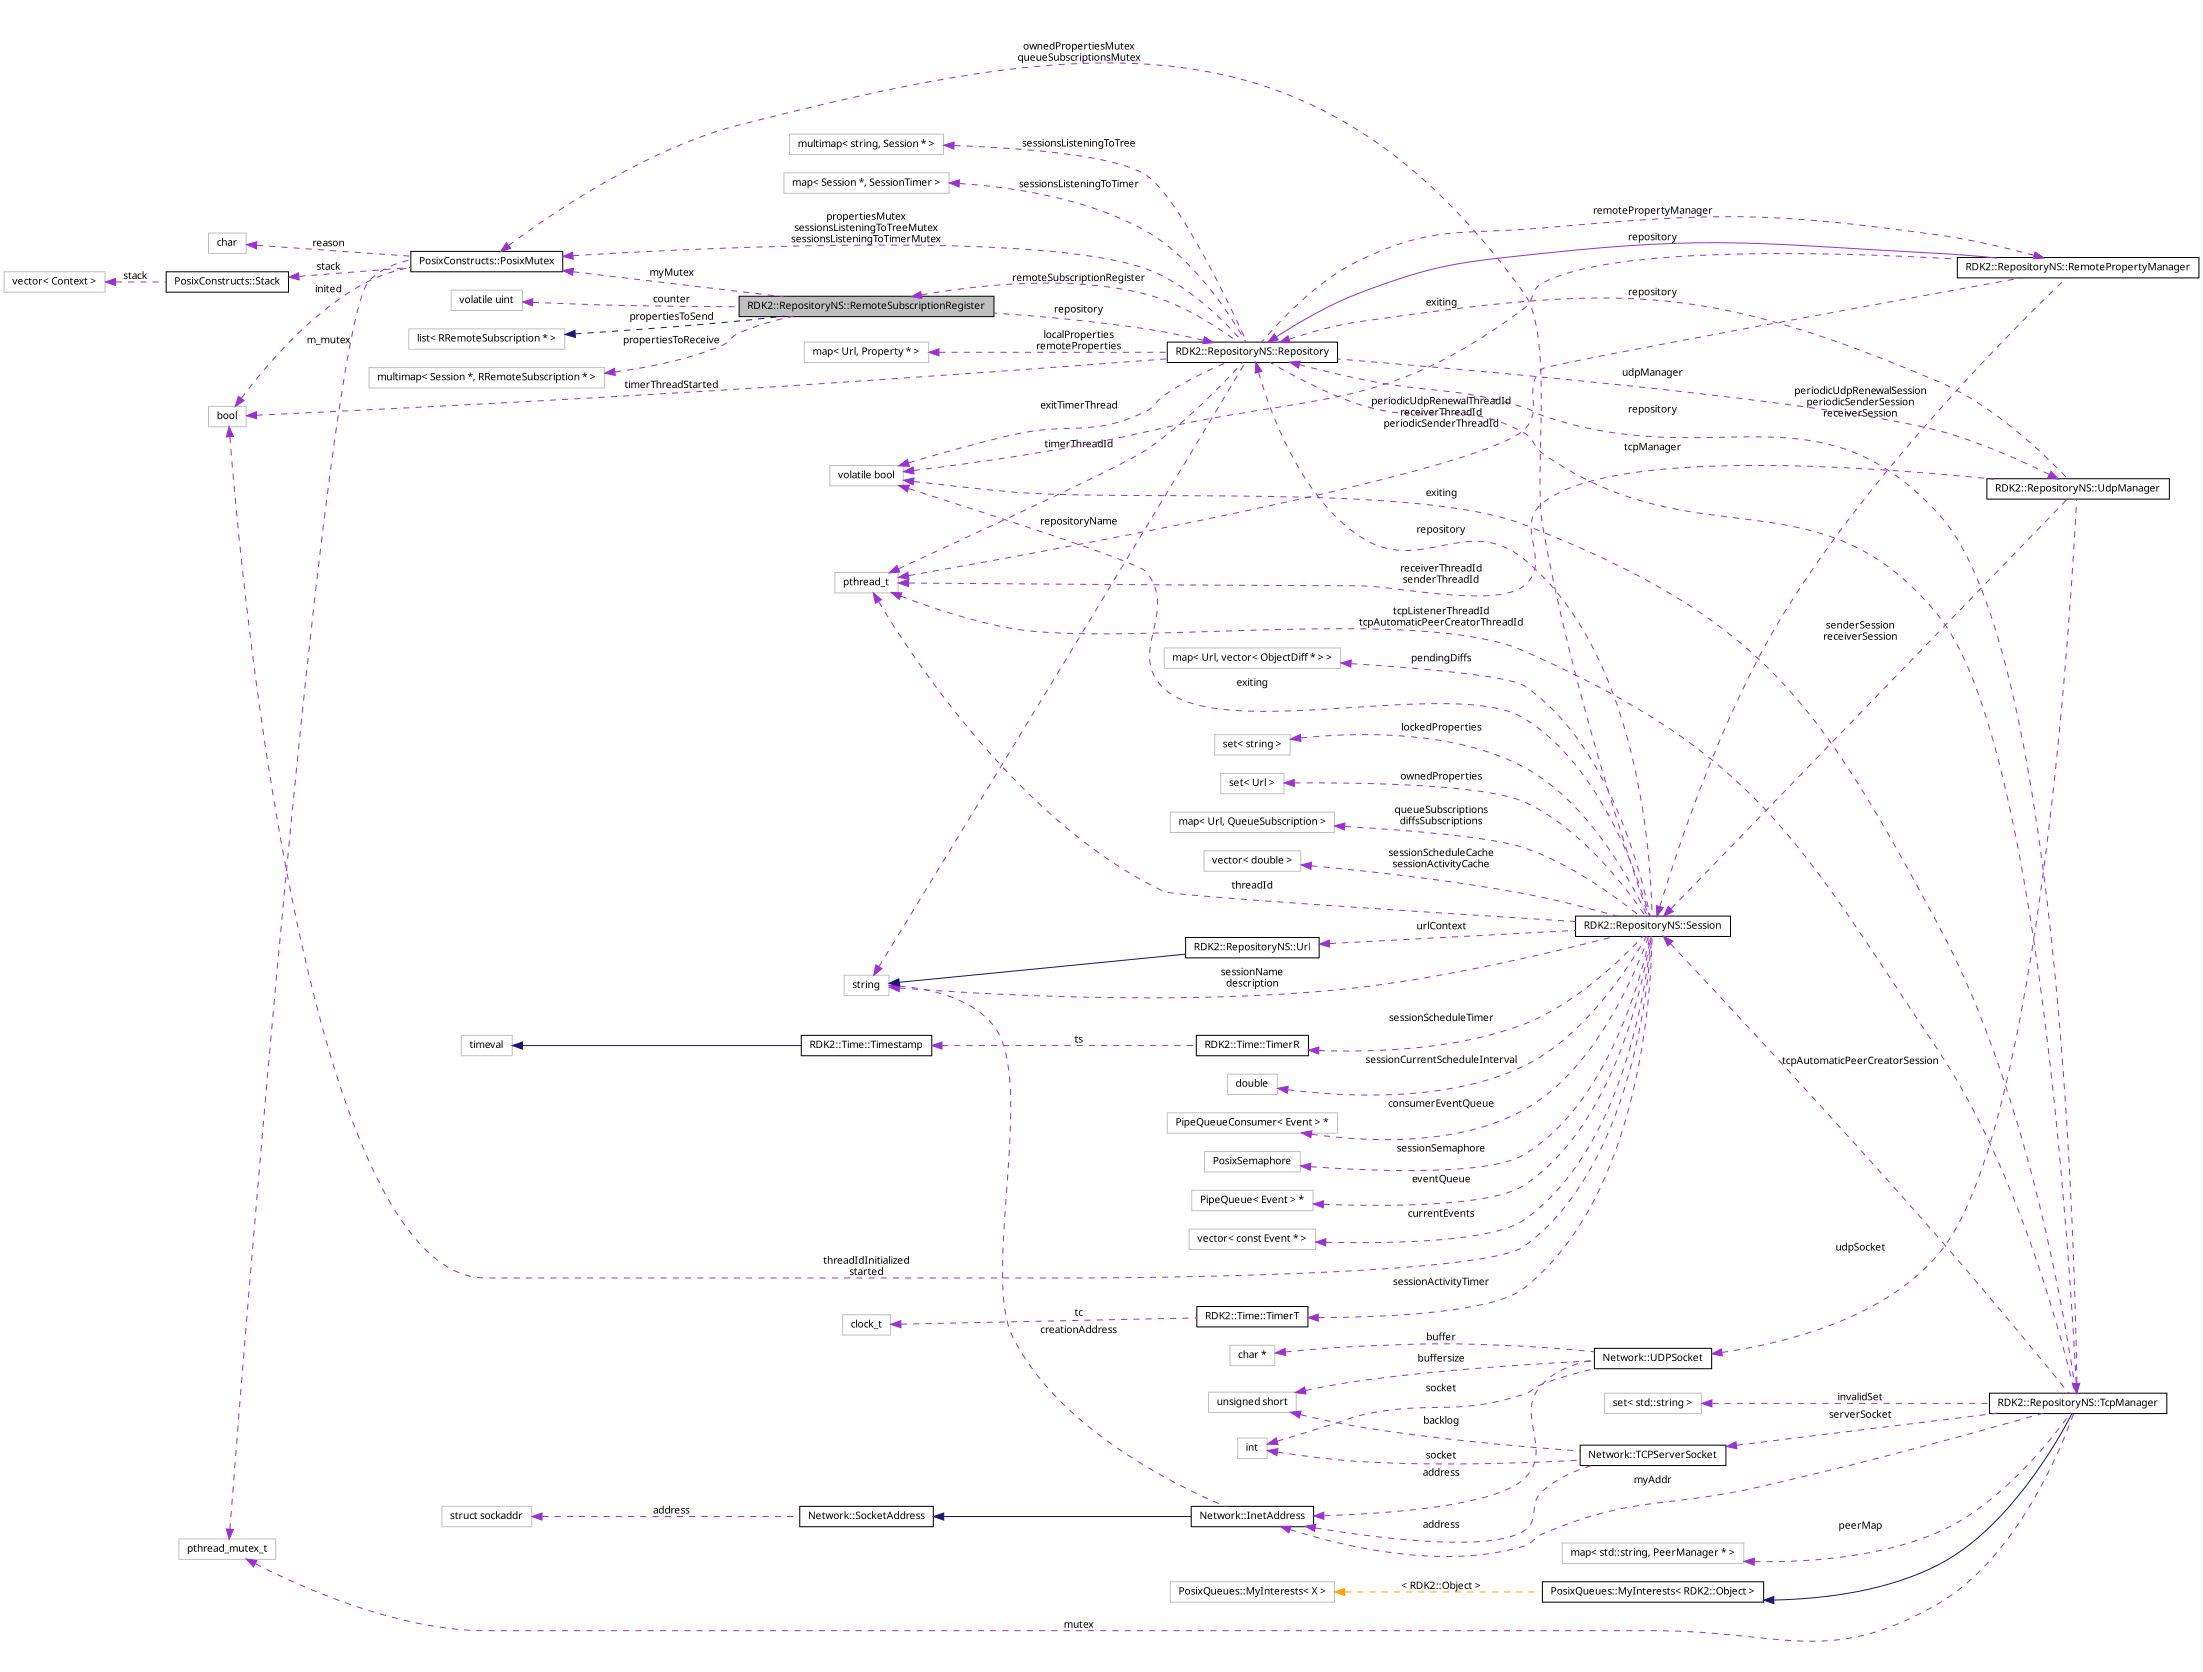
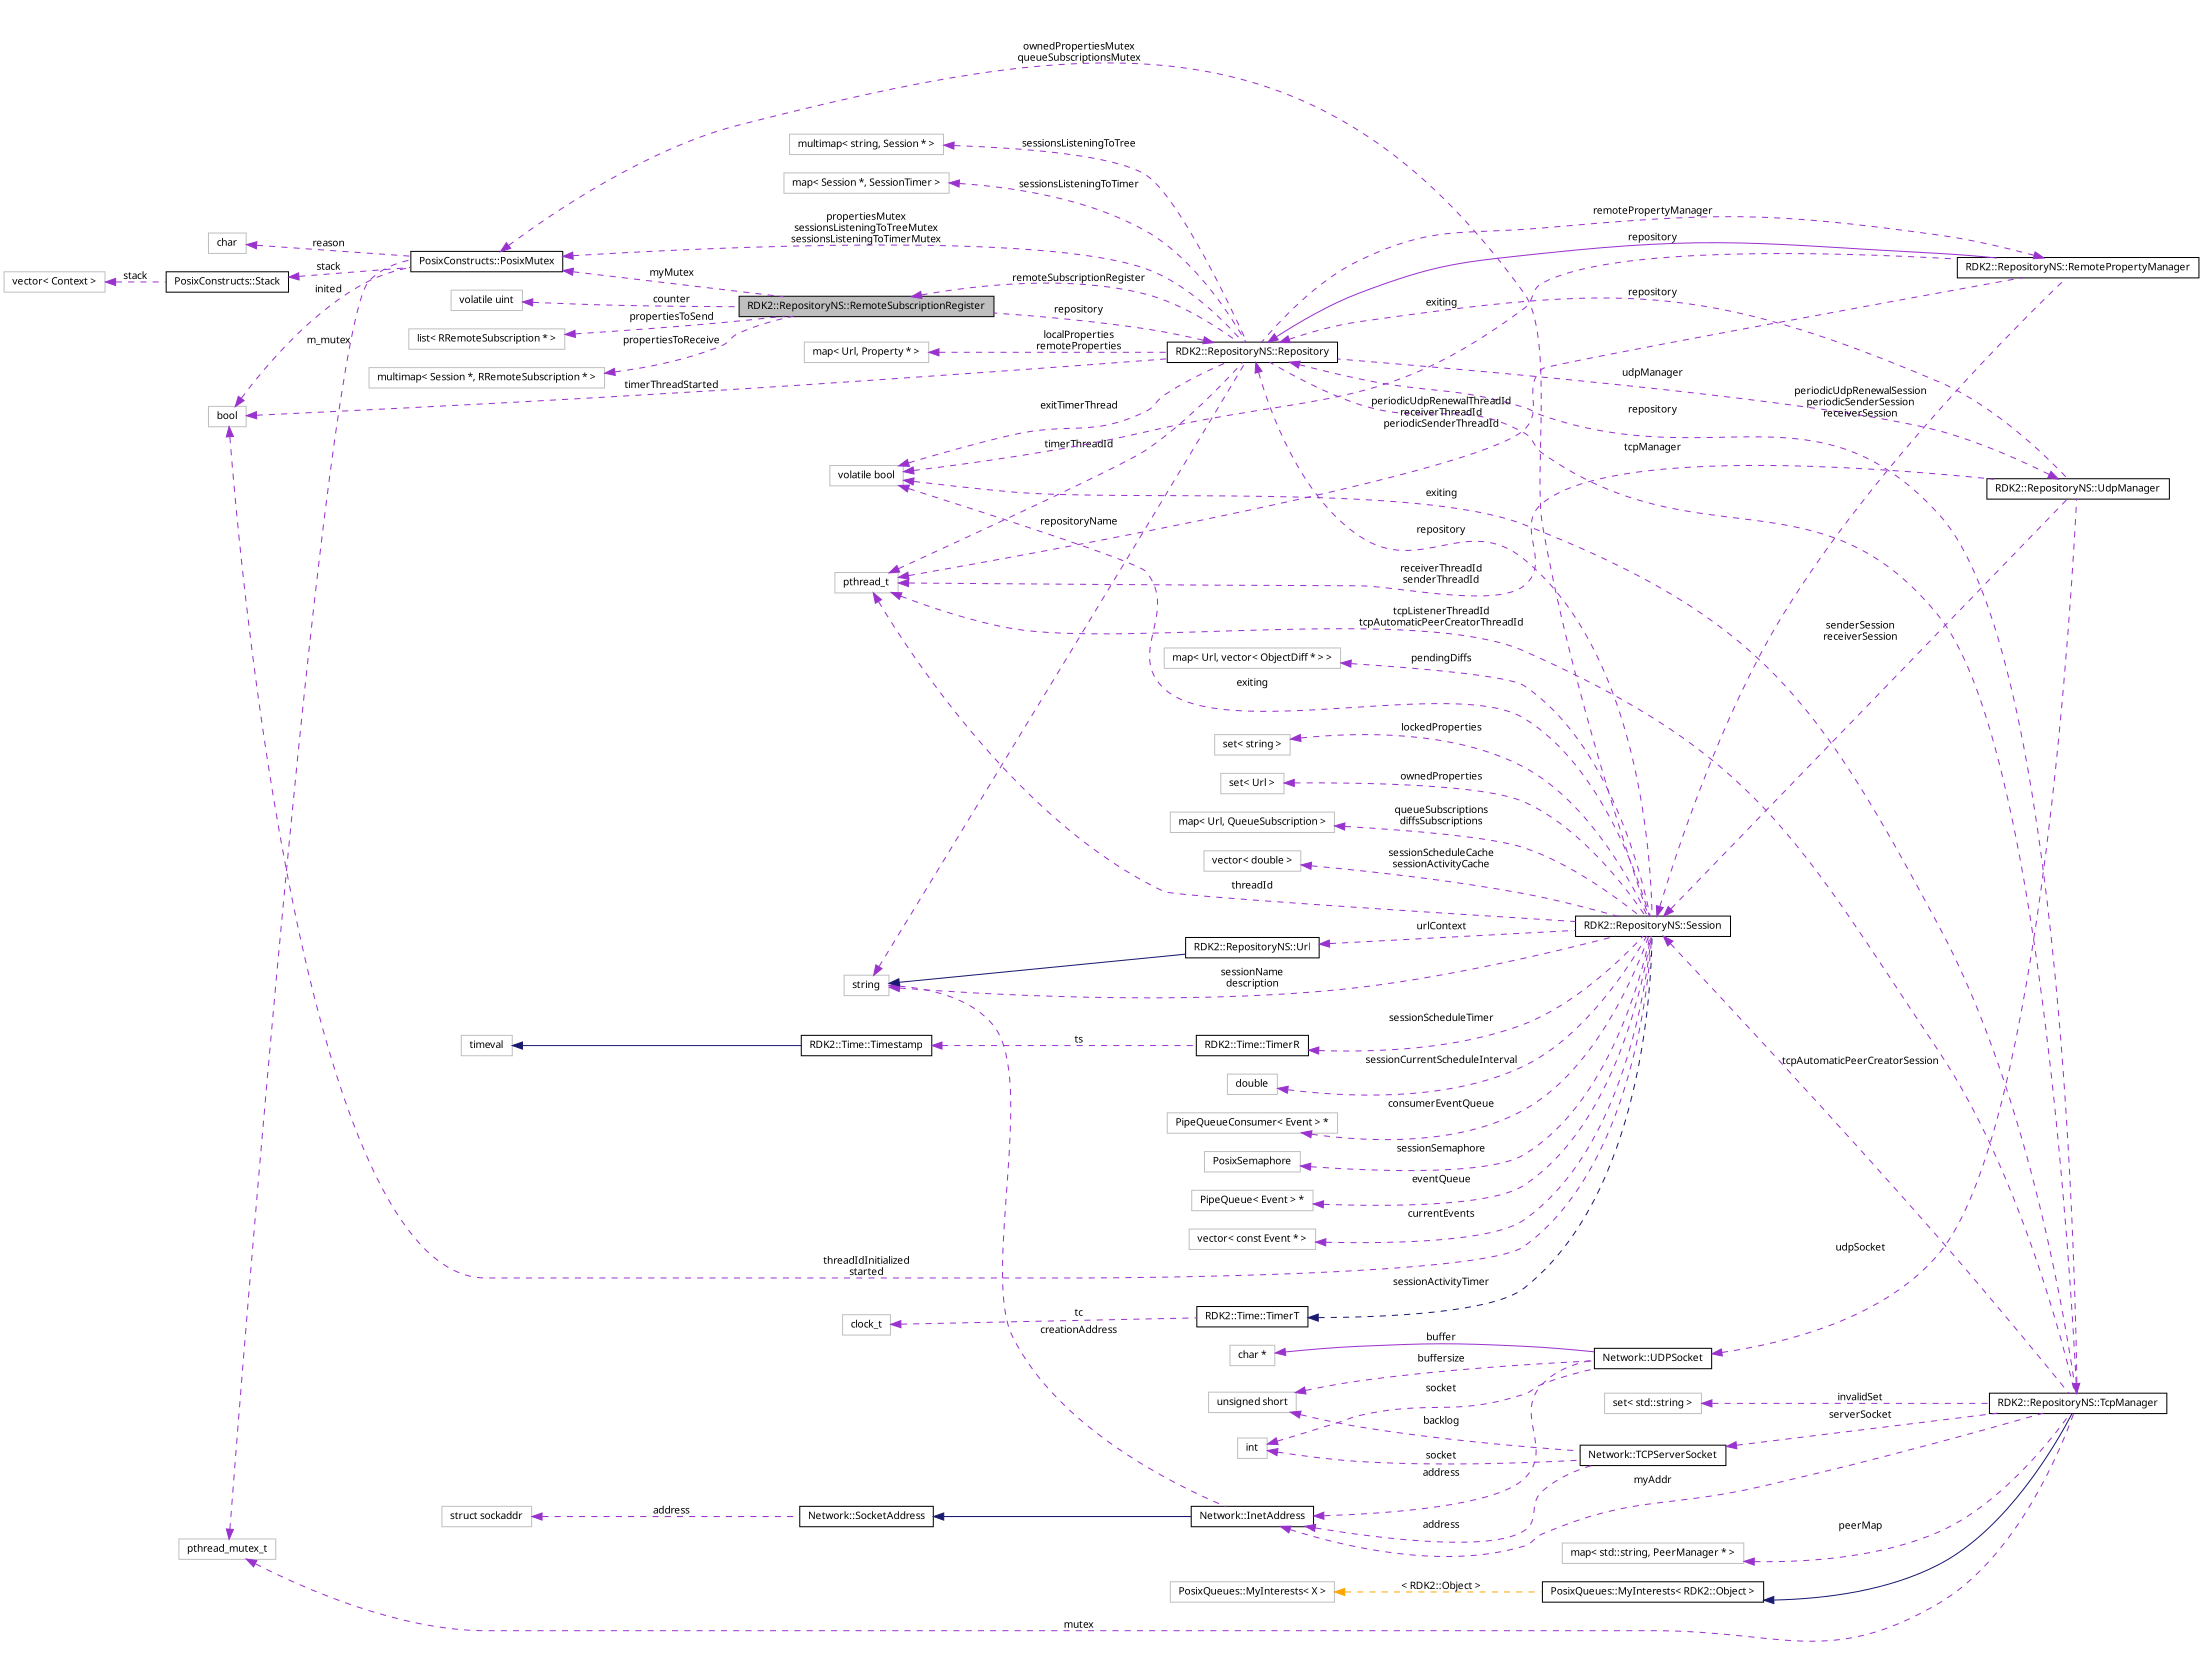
edge "RDK2::RepositoryNS::RemoteSubscriptionRegister" -> "list< RRemoteSubscription * >": color midnightblue -> darkorchid3
edge "RDK2::RepositoryNS::Session" -> "RDK2::Time::TimerT": color darkorchid3 -> midnightblue
edge "Network::UDPSocket" -> "char *": style dashed -> solid
